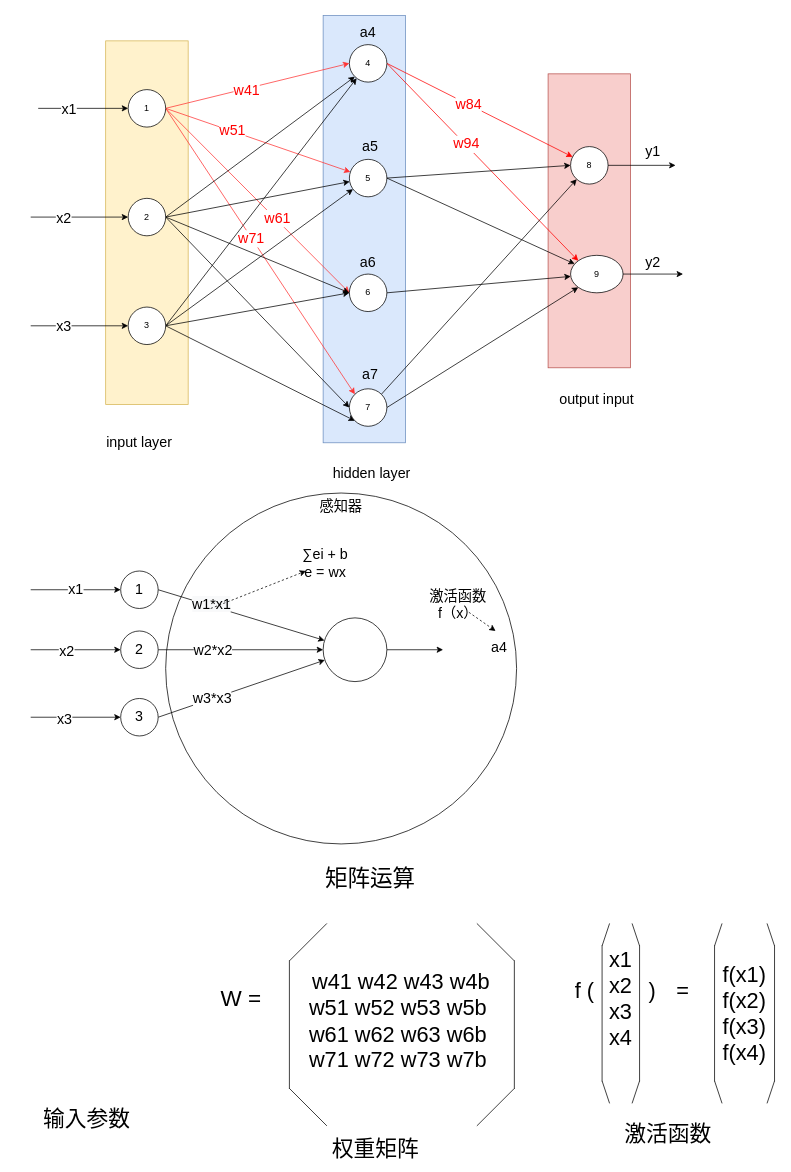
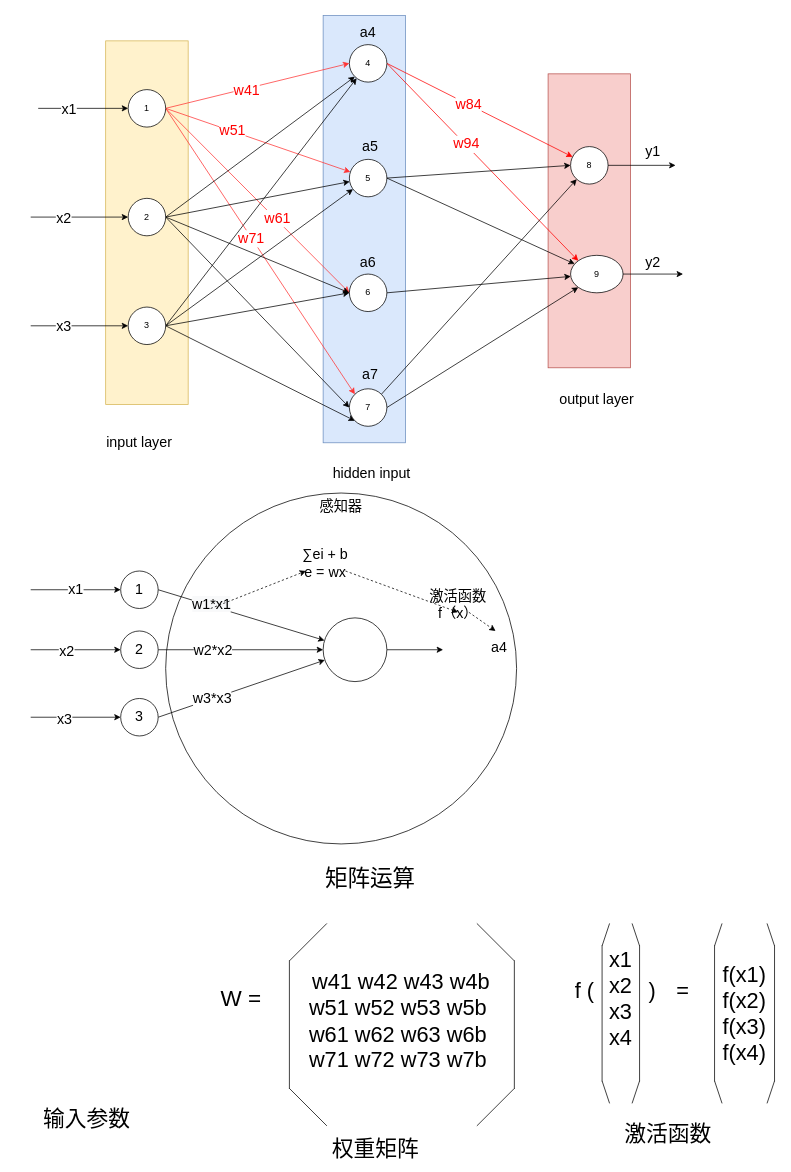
node "output input": label "output input" -> "output layer"
node "hidden layer": label "hidden layer" -> "hidden input"
edge "∑ei + b e = wx" -> "激活函数 f（x）": added
